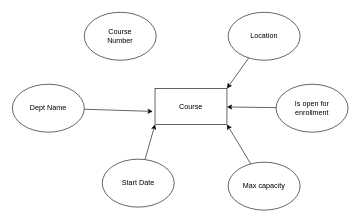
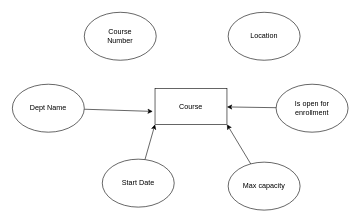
edge "Location" -> "Course": removed
